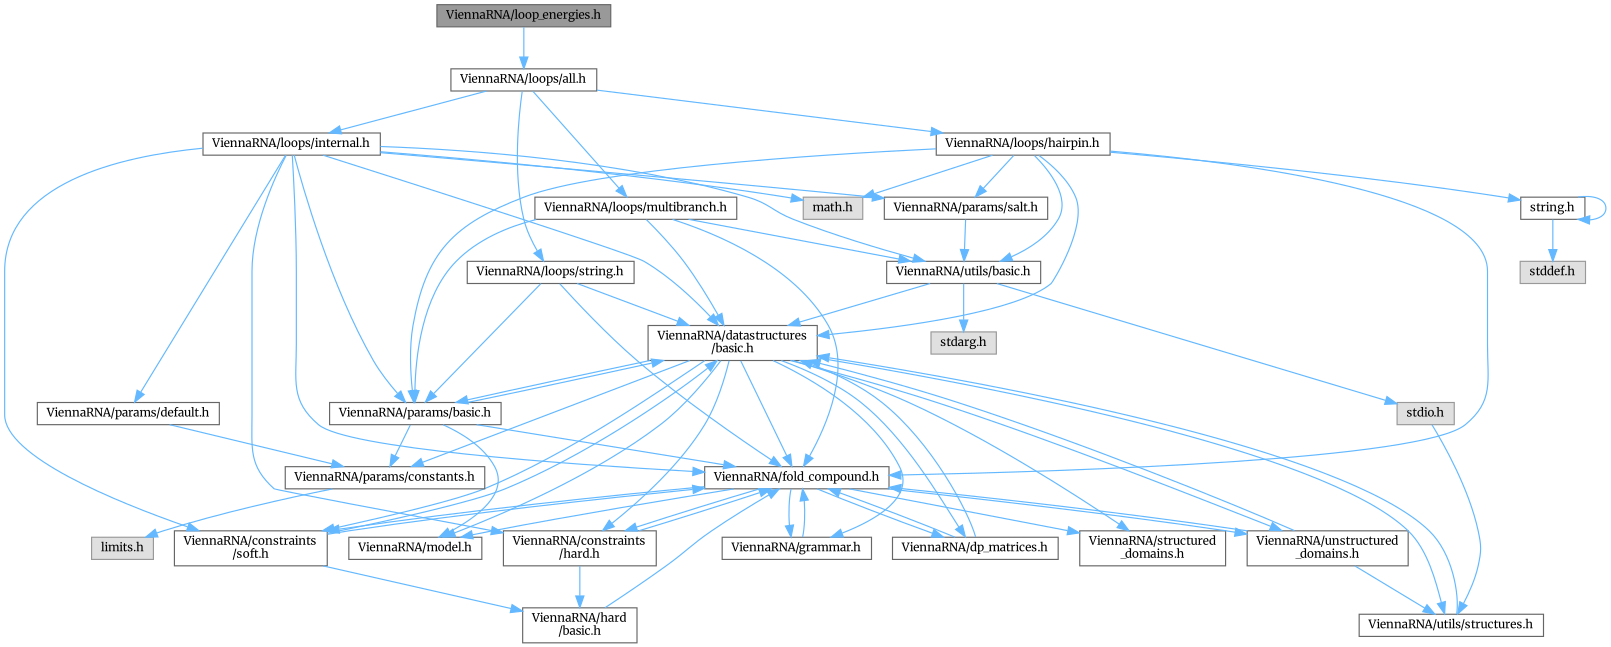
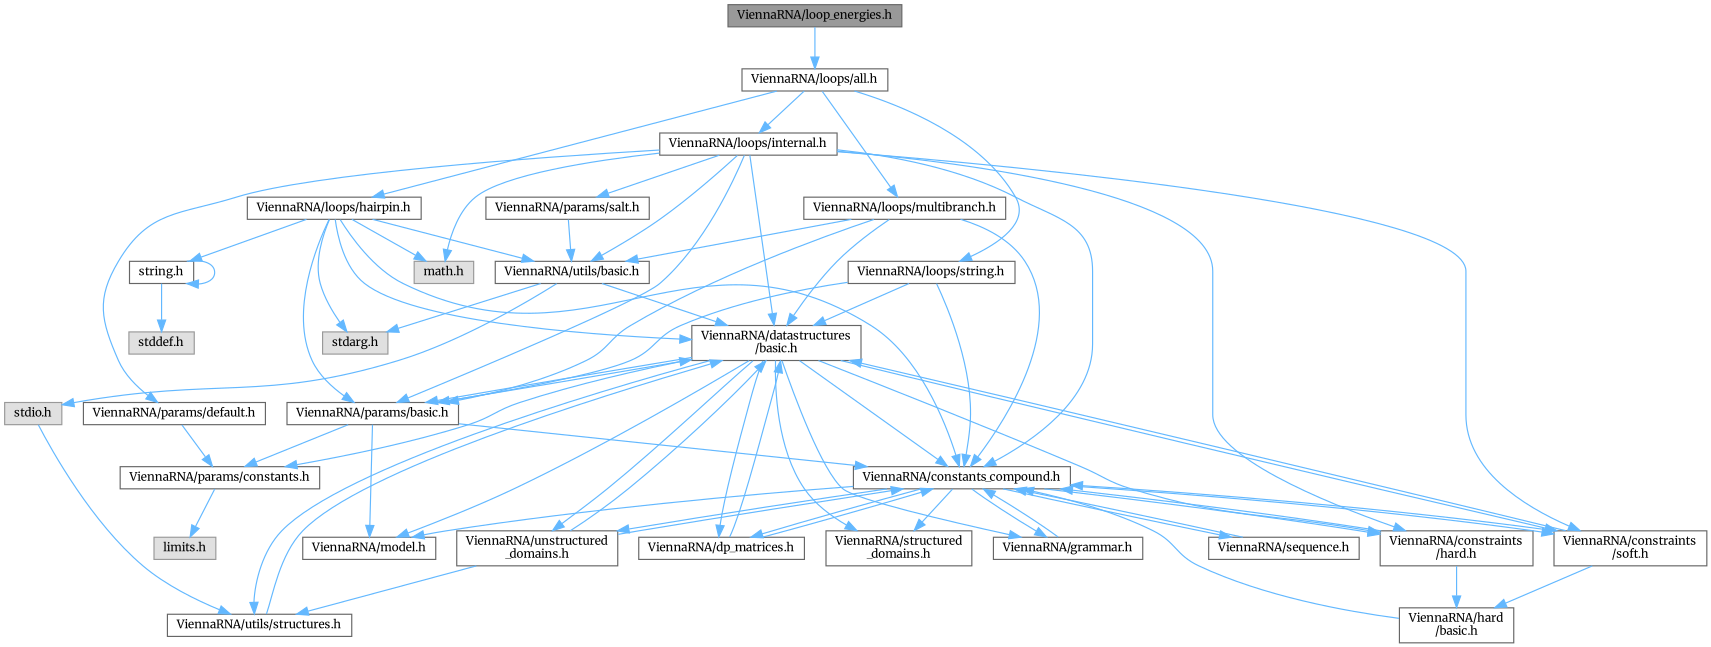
edge "ViennaRNA/loops/hairpin.h" -> "ViennaRNA/params/salt.h": now "ViennaRNA/loops/hairpin.h" -> "stdarg.h"
node "ViennaRNA/fold_compound.h": label "ViennaRNA/fold_compound.h" -> "ViennaRNA/constants_compound.h"
node "ViennaRNA/sequence.h": added
